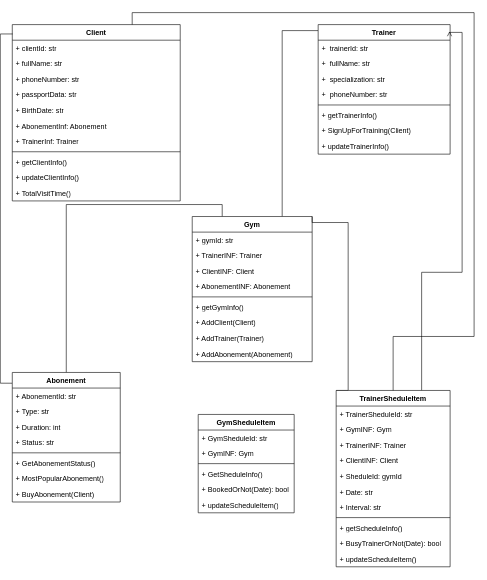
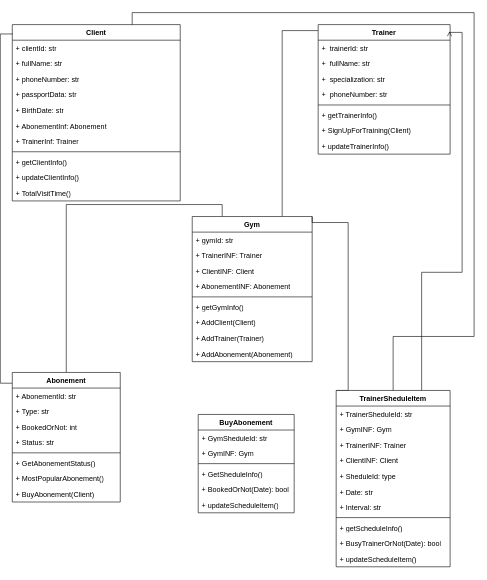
node "GymSheduleItem": label "GymSheduleItem" -> "BuyAbonement"
node "+ Duration: int": label "+ Duration: int" -> "+ BookedOrNot: int"
node "+ SheduleId: gymId": label "+ SheduleId: gymId" -> "+ SheduleId: type"
